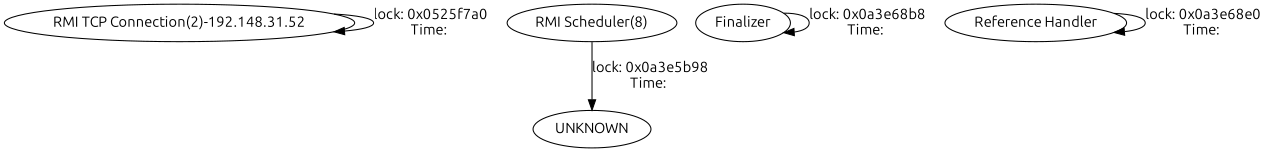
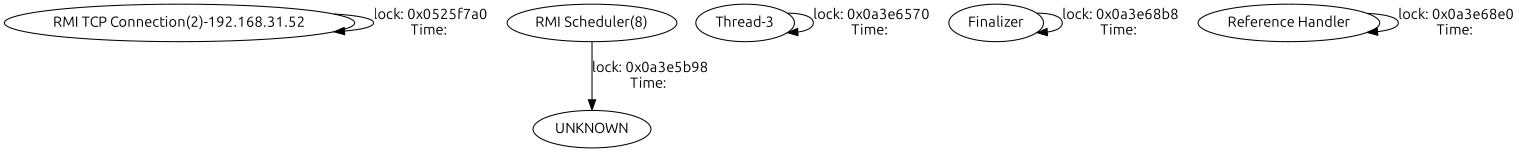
node "RMI TCP Connection(2)-192.148.31.52": label "RMI TCP Connection(2)-192.148.31.52" -> "RMI TCP Connection(2)-192.168.31.52"
node "Thread-3": added
